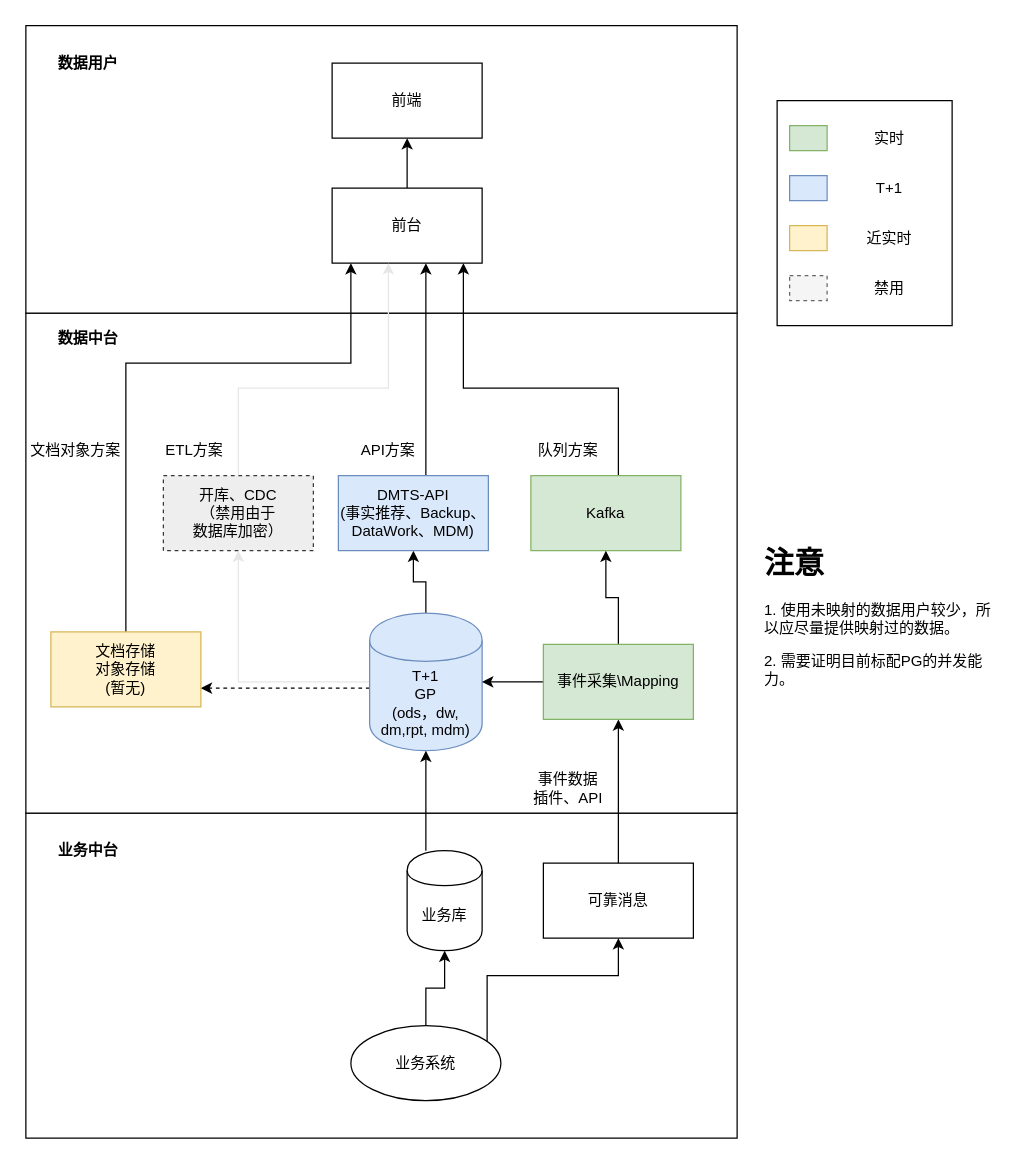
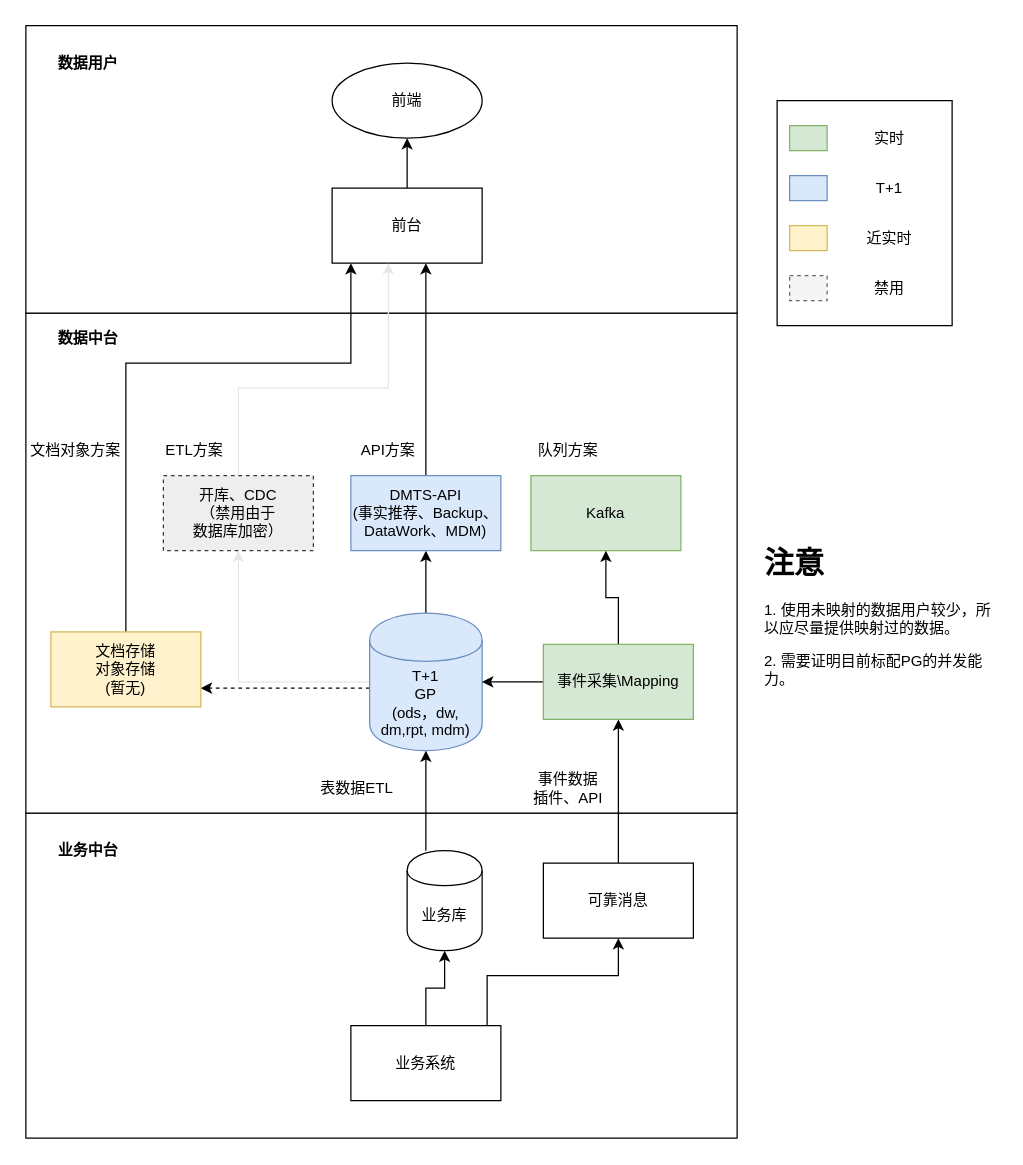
node "前端": shape rectangle -> ellipse
edge "Kafka" -> "前台": removed
node "DMTS-API (事实推荐、Backup、DataWork、MDM)": moved (413, 513) -> (426, 513)
node "表数据ETL": added
node "业务系统": shape ellipse -> rectangle
